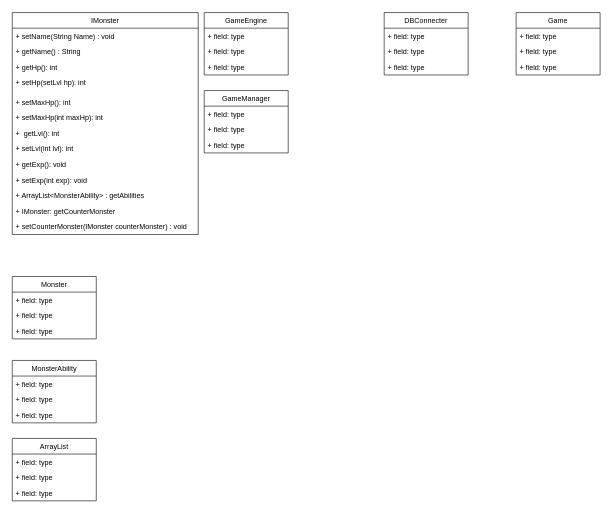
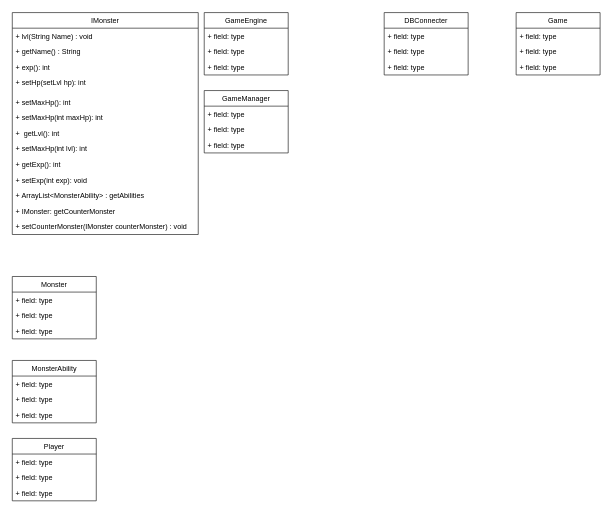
node "+ setName(String Name) : void": label "+ setName(String Name) : void" -> "+ lvl(String Name) : void"
node "+ getHp(): int": label "+ getHp(): int" -> "+ exp(): int"
node "+ setLvl(int lvl): int": label "+ setLvl(int lvl): int" -> "+ setMaxHp(int lvl): int"
node "+ getExp(): void": label "+ getExp(): void" -> "+ getExp(): int"
node "ArrayList": label "ArrayList" -> "Player"
